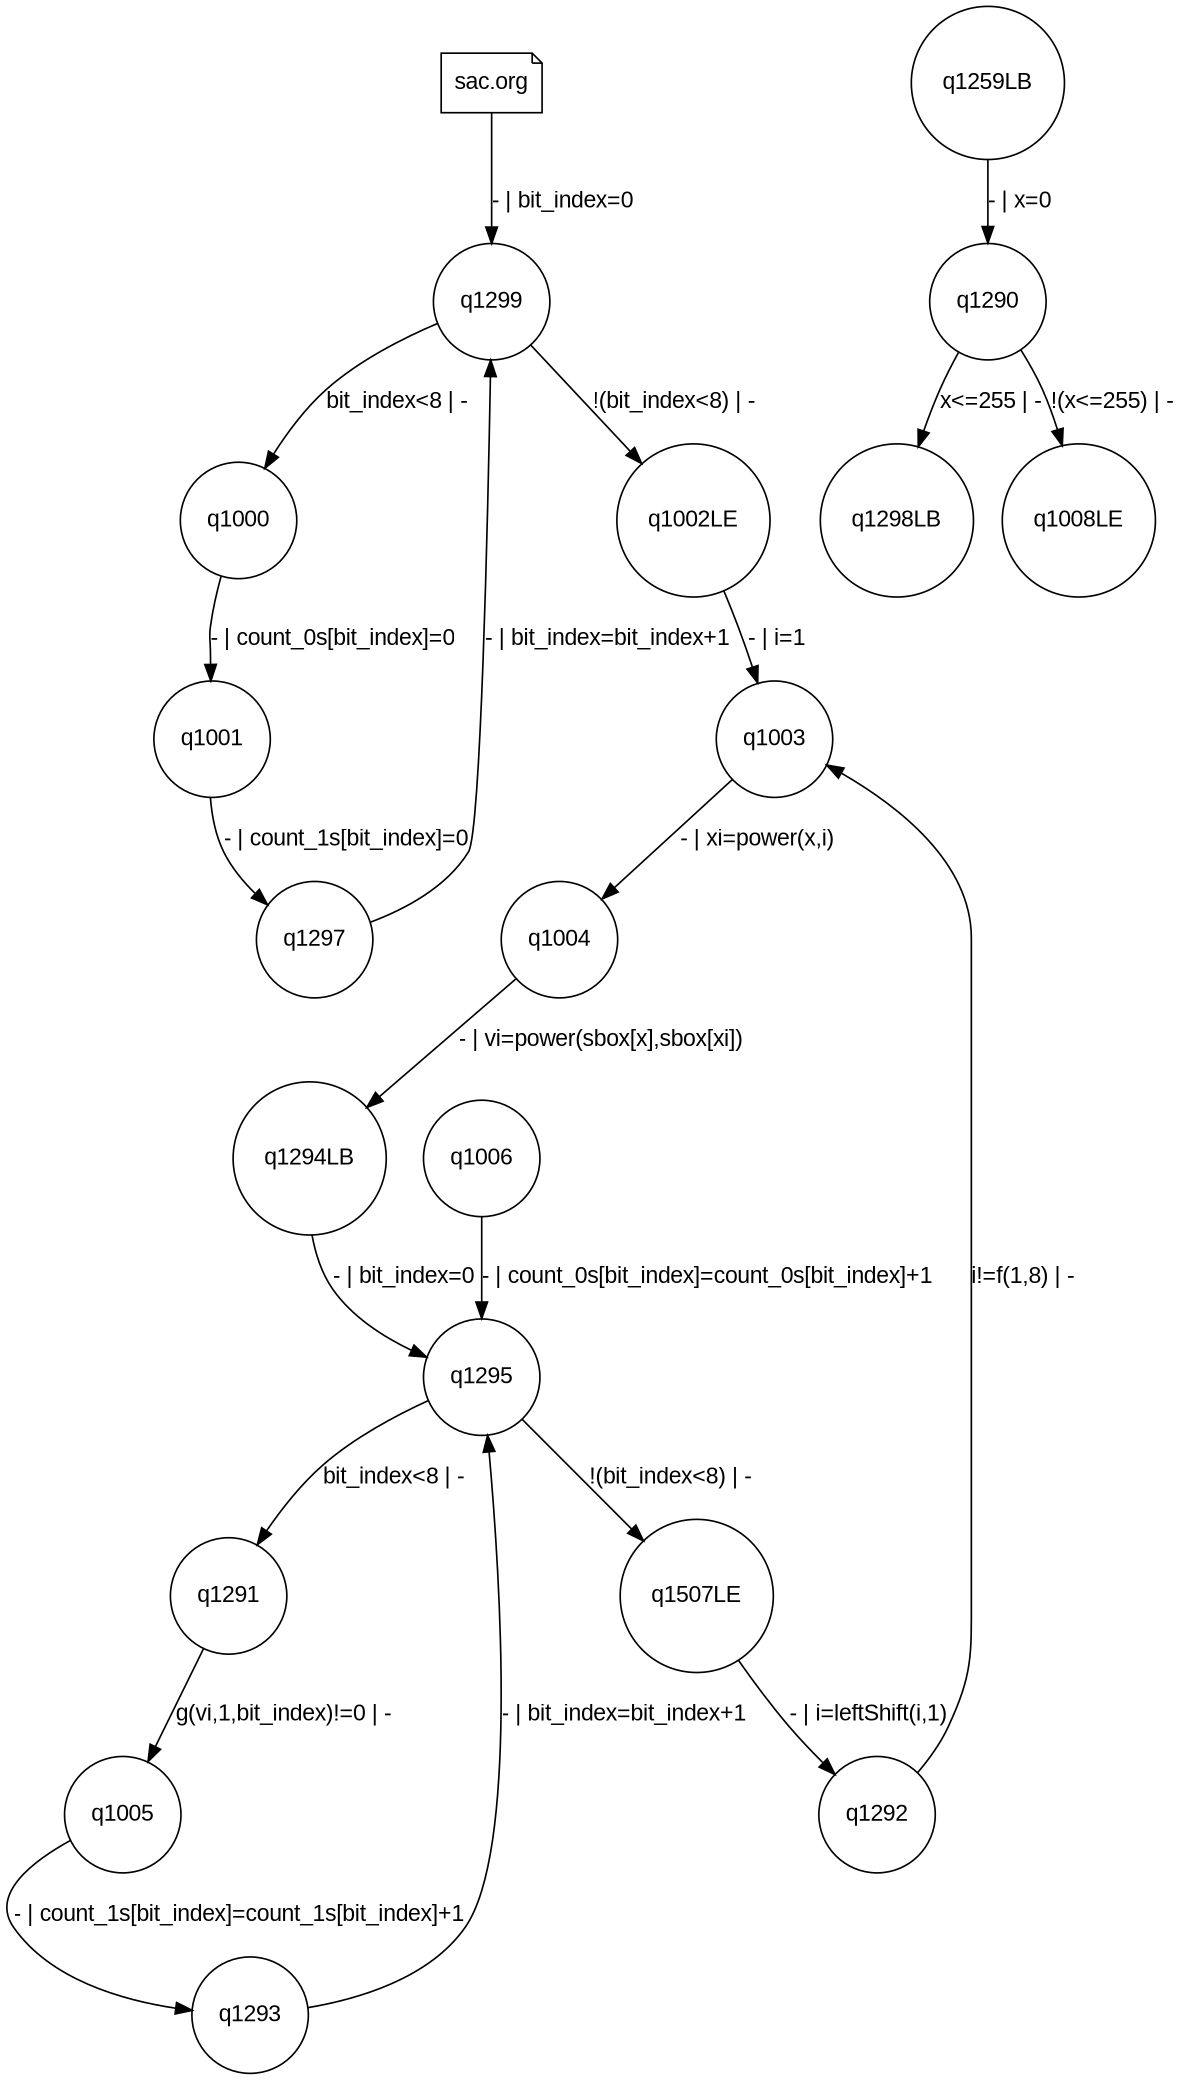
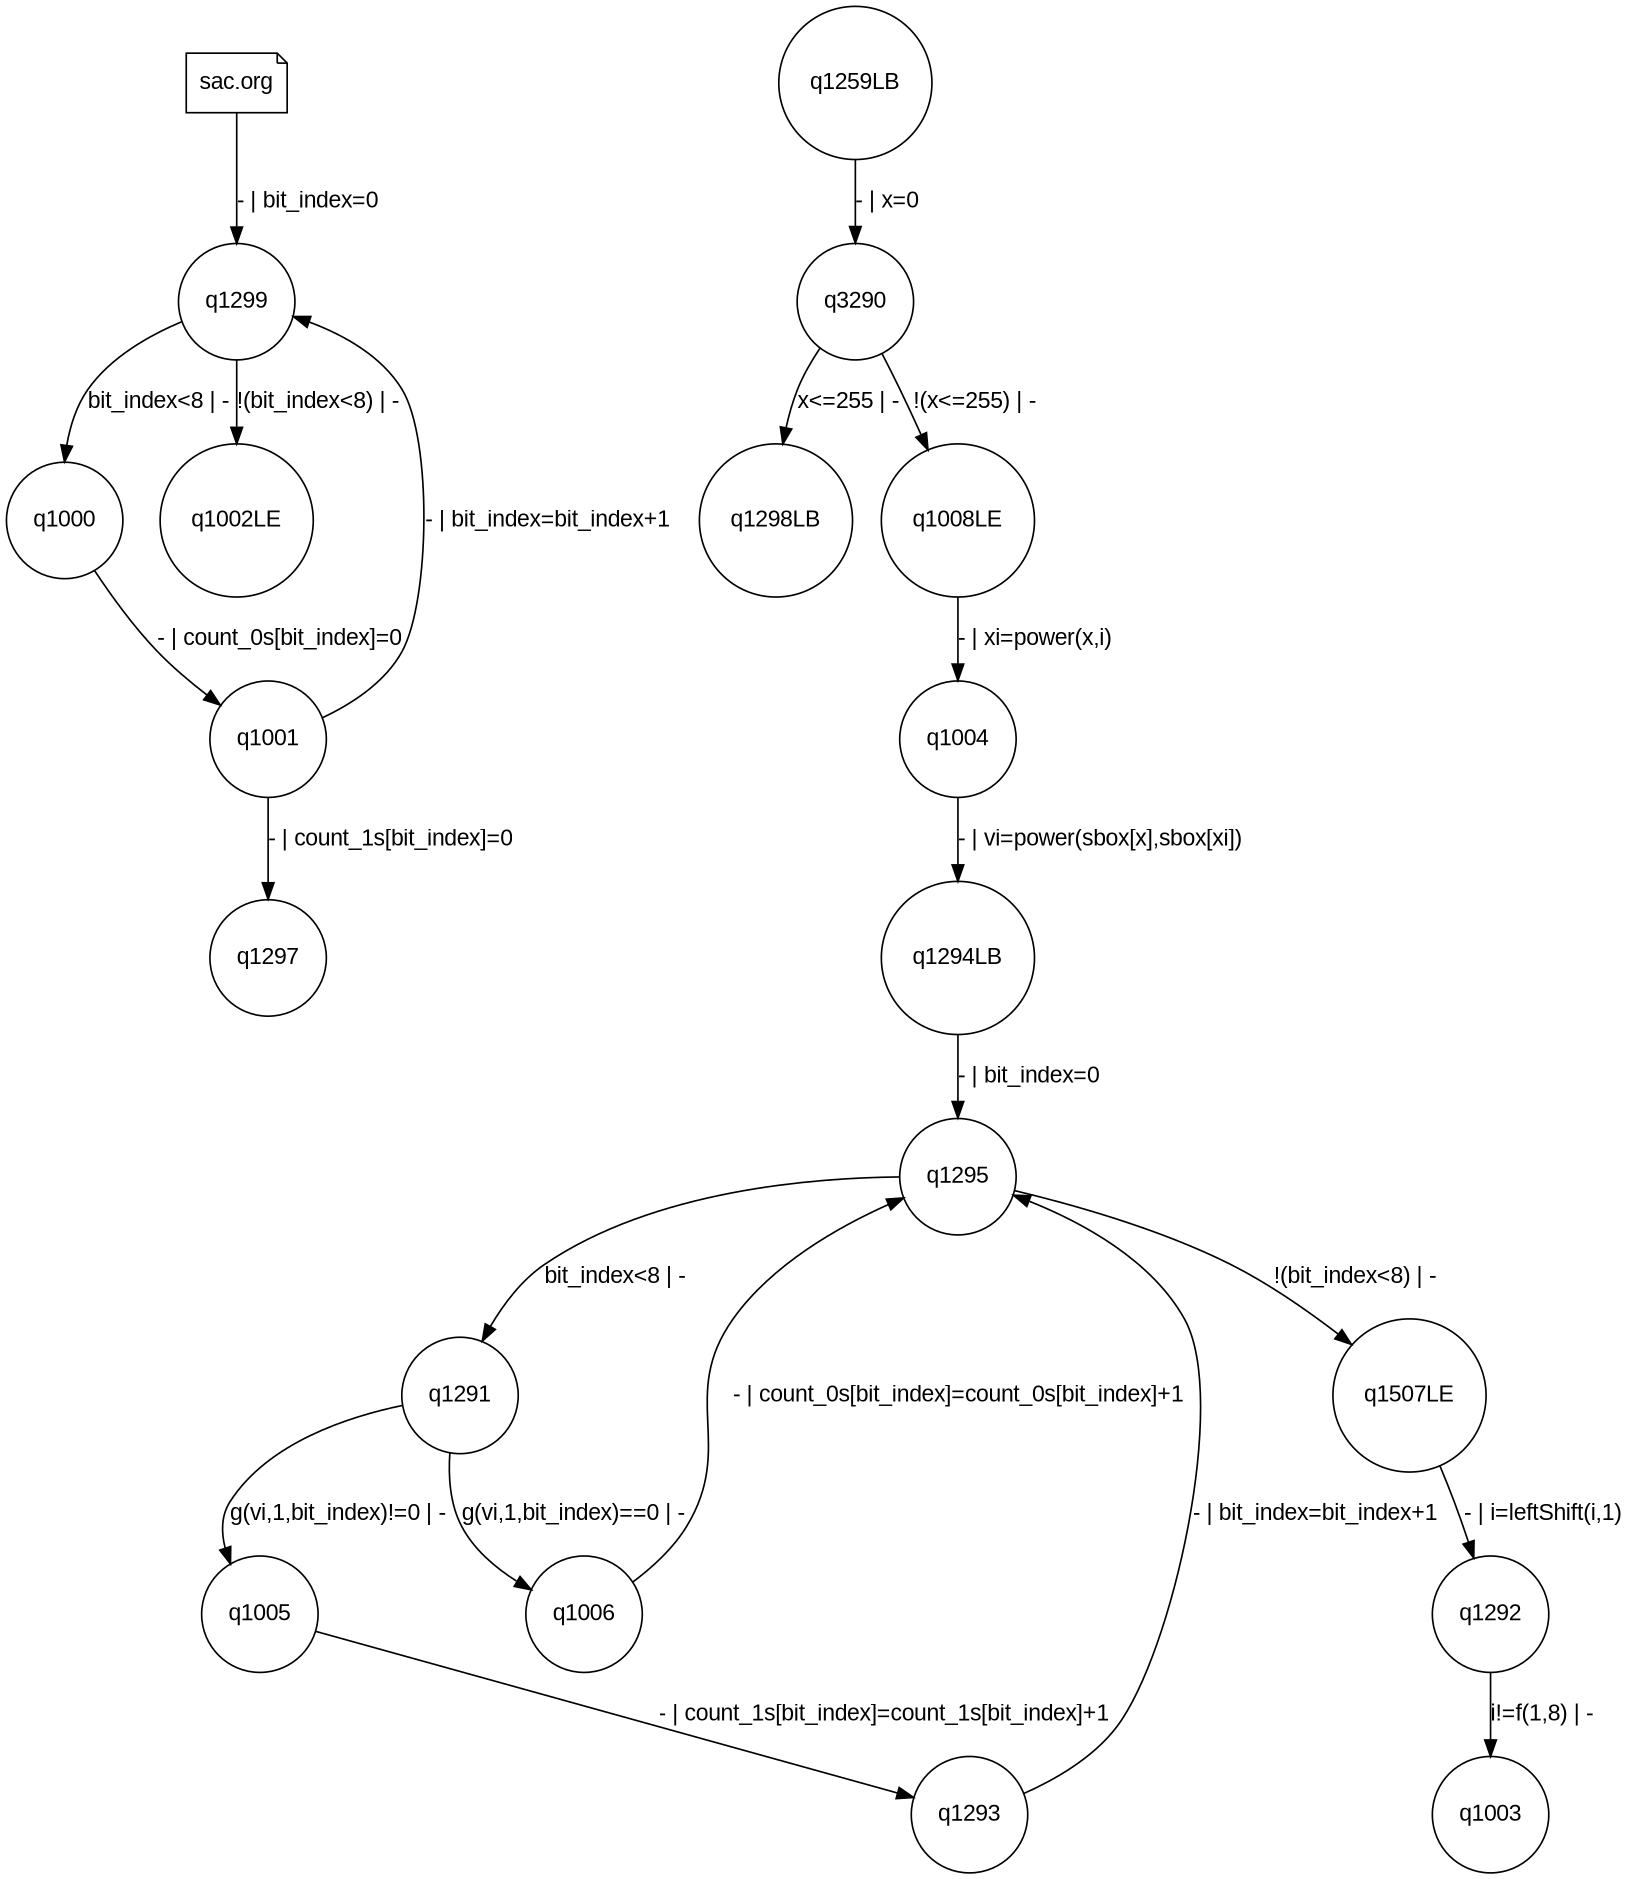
node "q1290": label "q1290" -> "q3290"
edge "q1002LE" -> "q1003": removed, label "- | i=1"
edge "q1297" -> "q1299": now "q1001" -> "q1299"
edge "q1003" -> "q1004": now "q1008LE" -> "q1004"
edge "q1291" -> "q1006": added, label "g(vi,1,bit_index)==0 | -"
